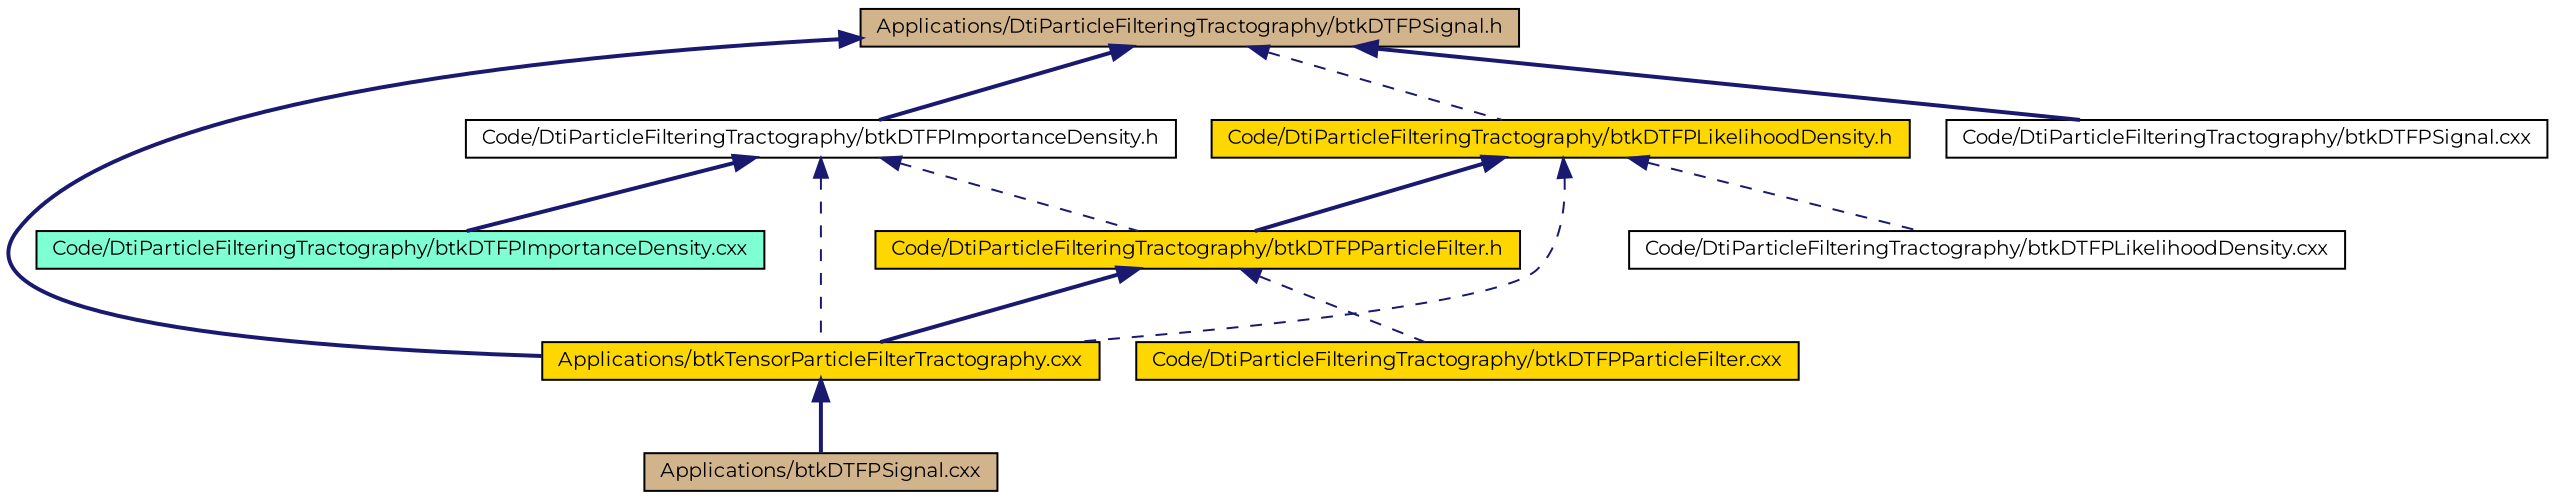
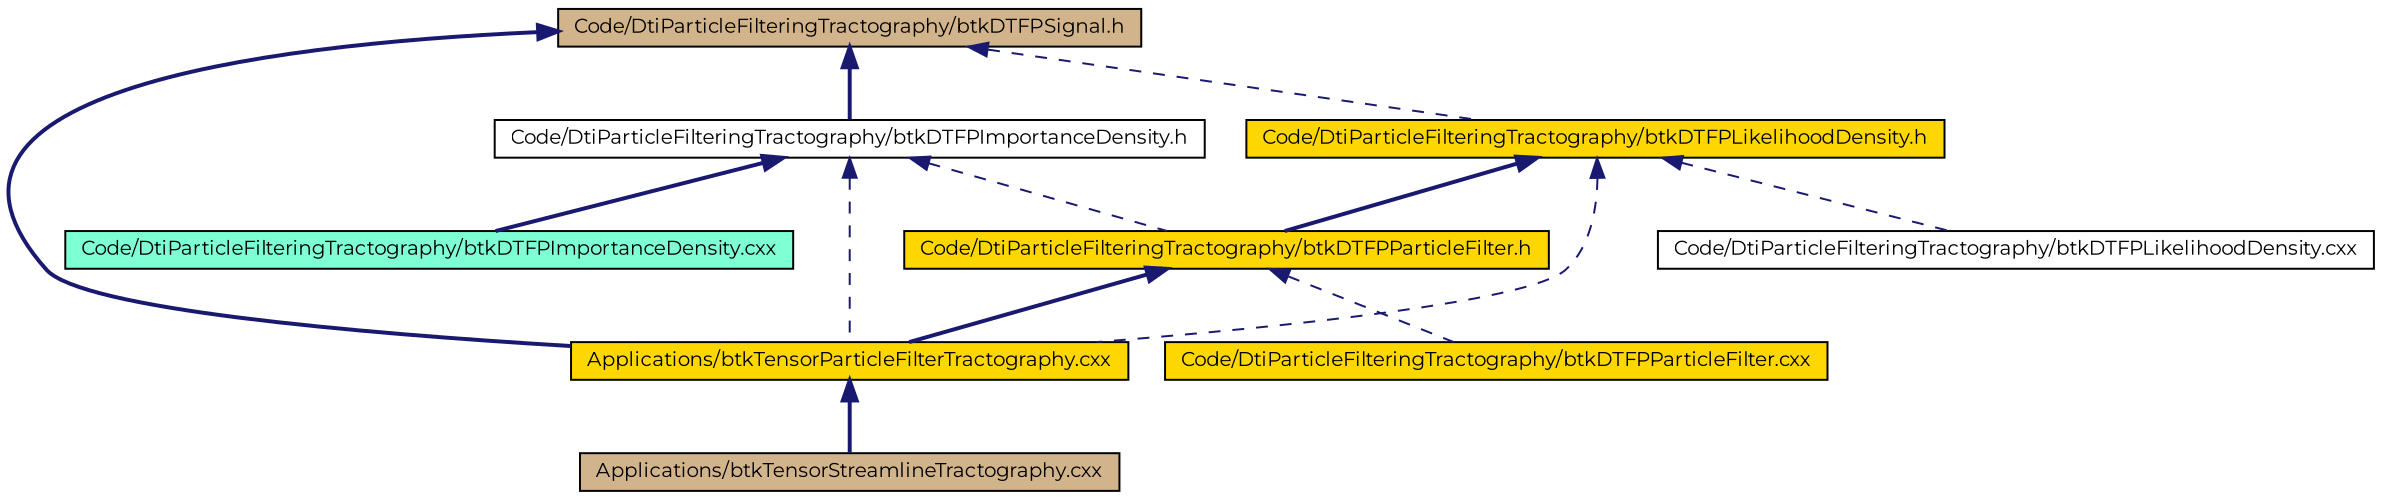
node "Applications/DtiParticleFilteringTractography/btkDTFPSignal.h": label "Applications/DtiParticleFilteringTractography/btkDTFPSignal.h" -> "Code/DtiParticleFilteringTractography/btkDTFPSignal.h"
node "Code/DtiParticleFilteringTractography/btkDTFPSignal.cxx": removed
node "Applications/btkDTFPSignal.cxx": label "Applications/btkDTFPSignal.cxx" -> "Applications/btkTensorStreamlineTractography.cxx"
